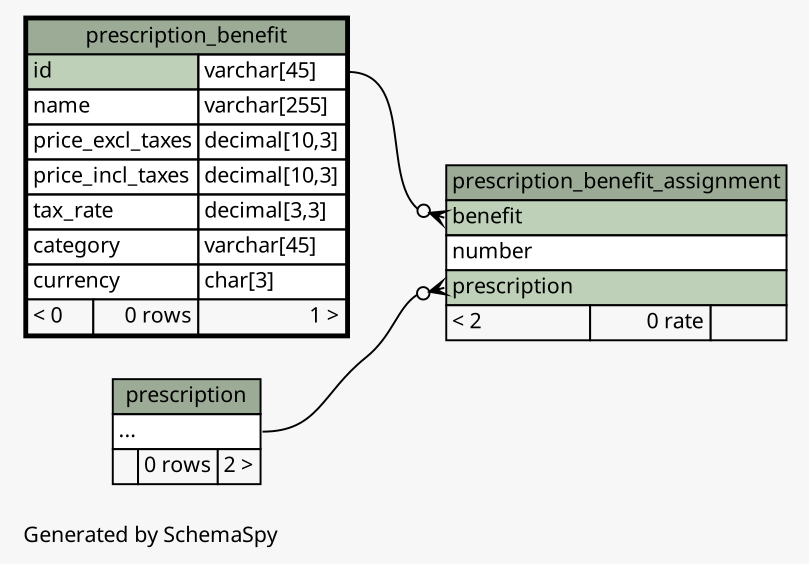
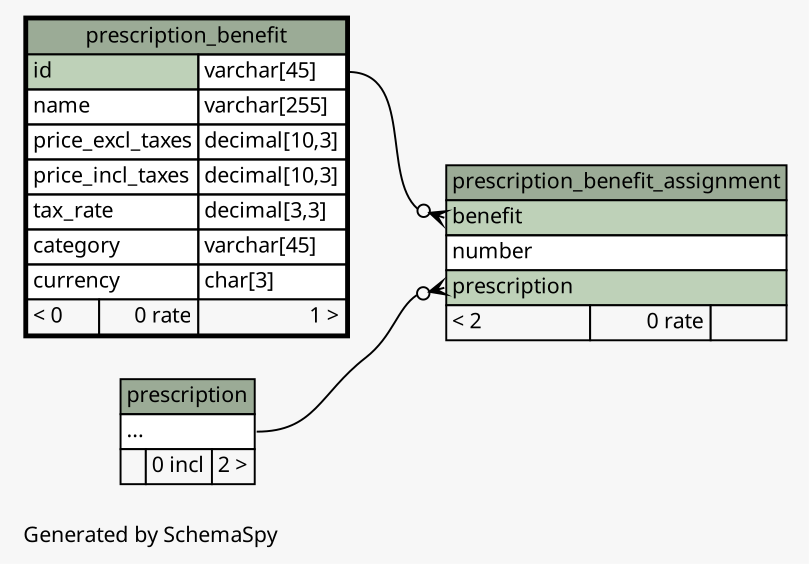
node "prescription_benefit": text "0 rows" -> "0 rate"
node "prescription": text "0 rows" -> "0 incl"
